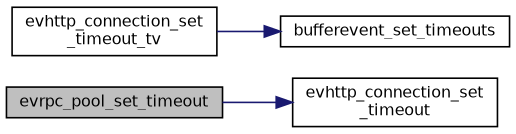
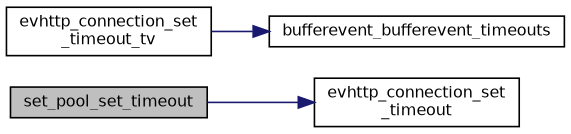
node "bufferevent_set_timeouts": label "bufferevent_set_timeouts" -> "bufferevent_bufferevent_timeouts"
node "evrpc_pool_set_timeout": label "evrpc_pool_set_timeout" -> "set_pool_set_timeout"
